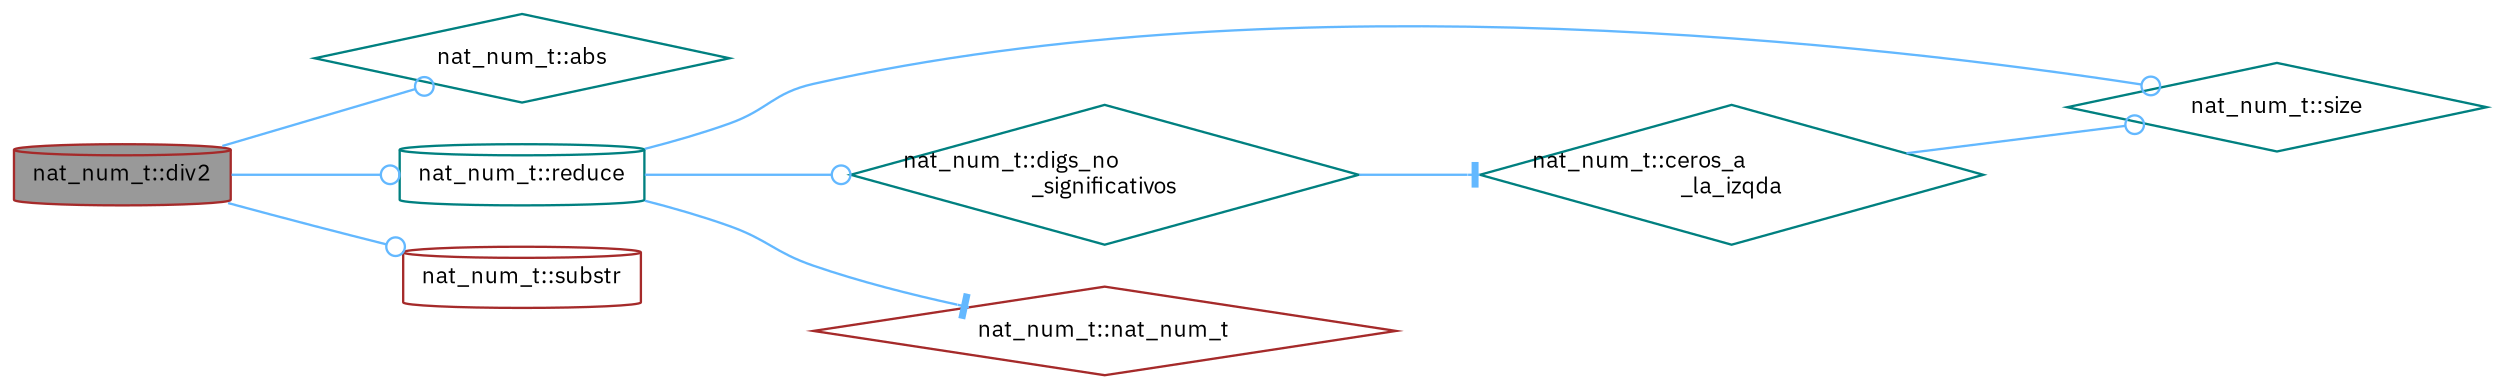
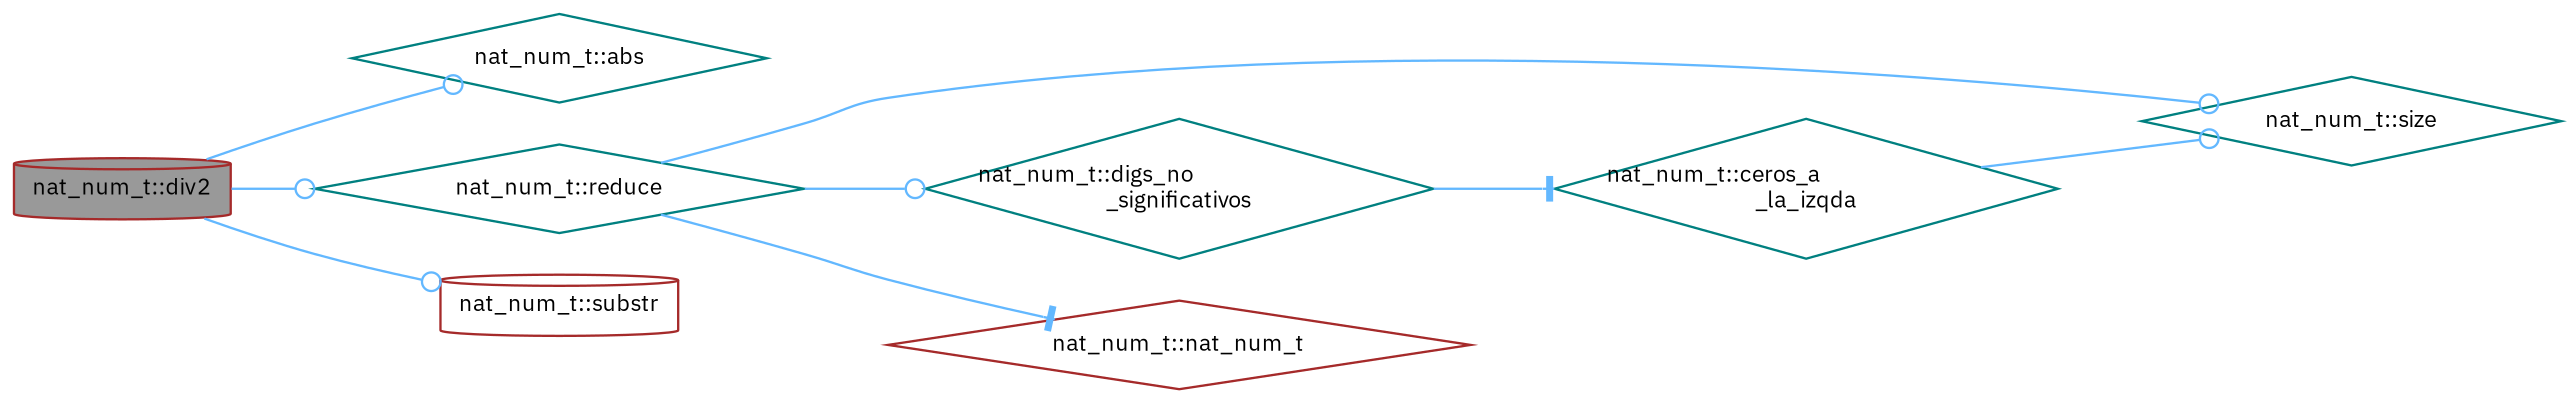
node "nat_num_t::reduce": shape cylinder -> diamond
